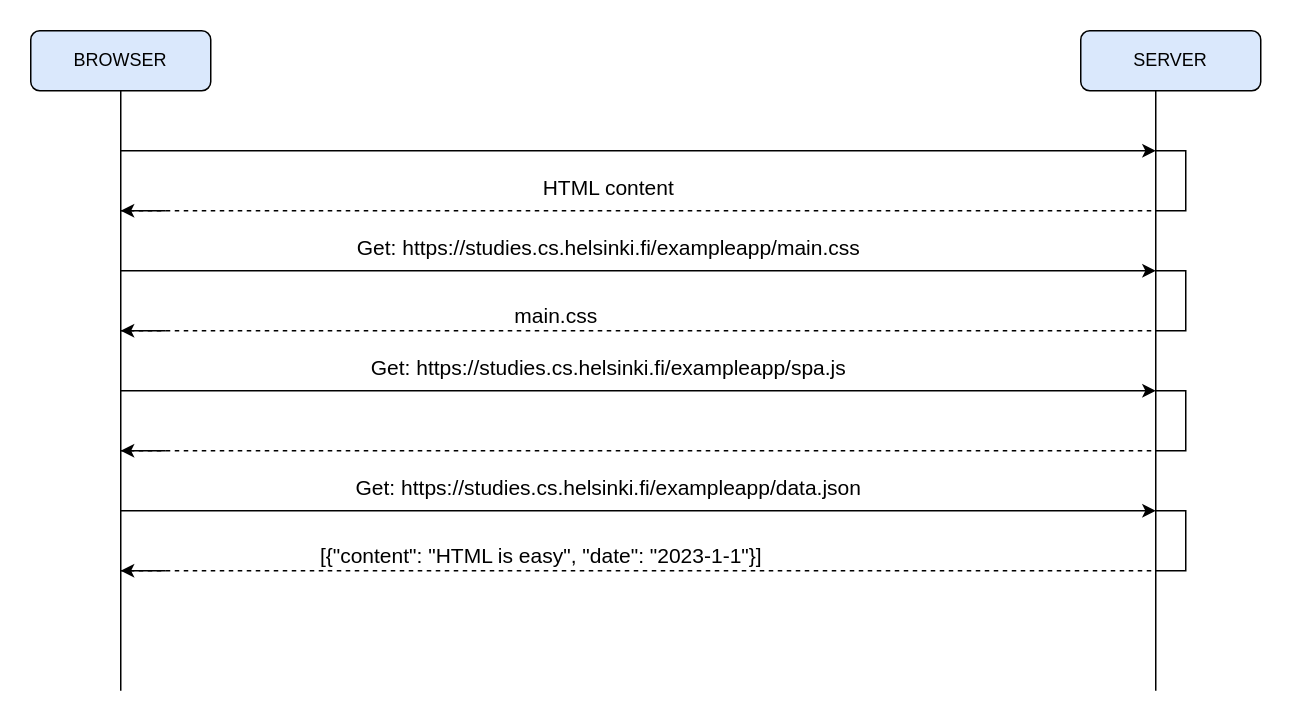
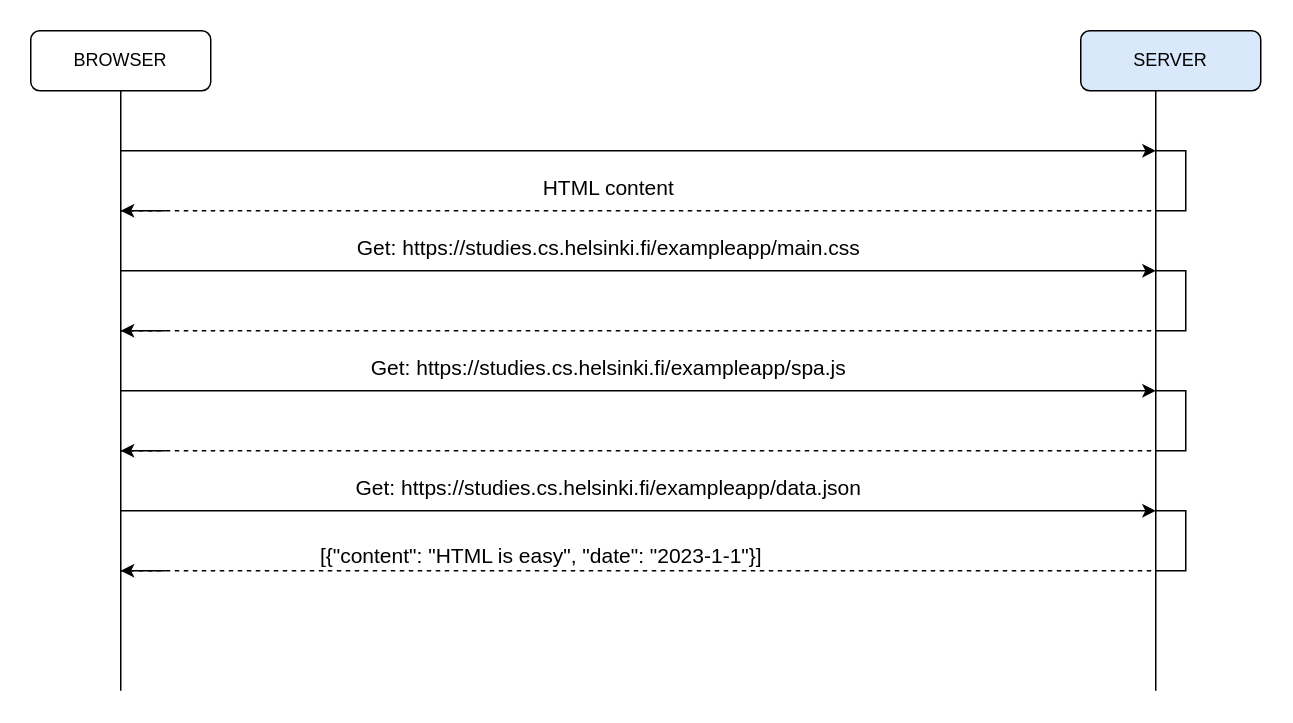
node "BROWSER": fillcolor #dae8fc -> #ffffff
node "main.css": removed
